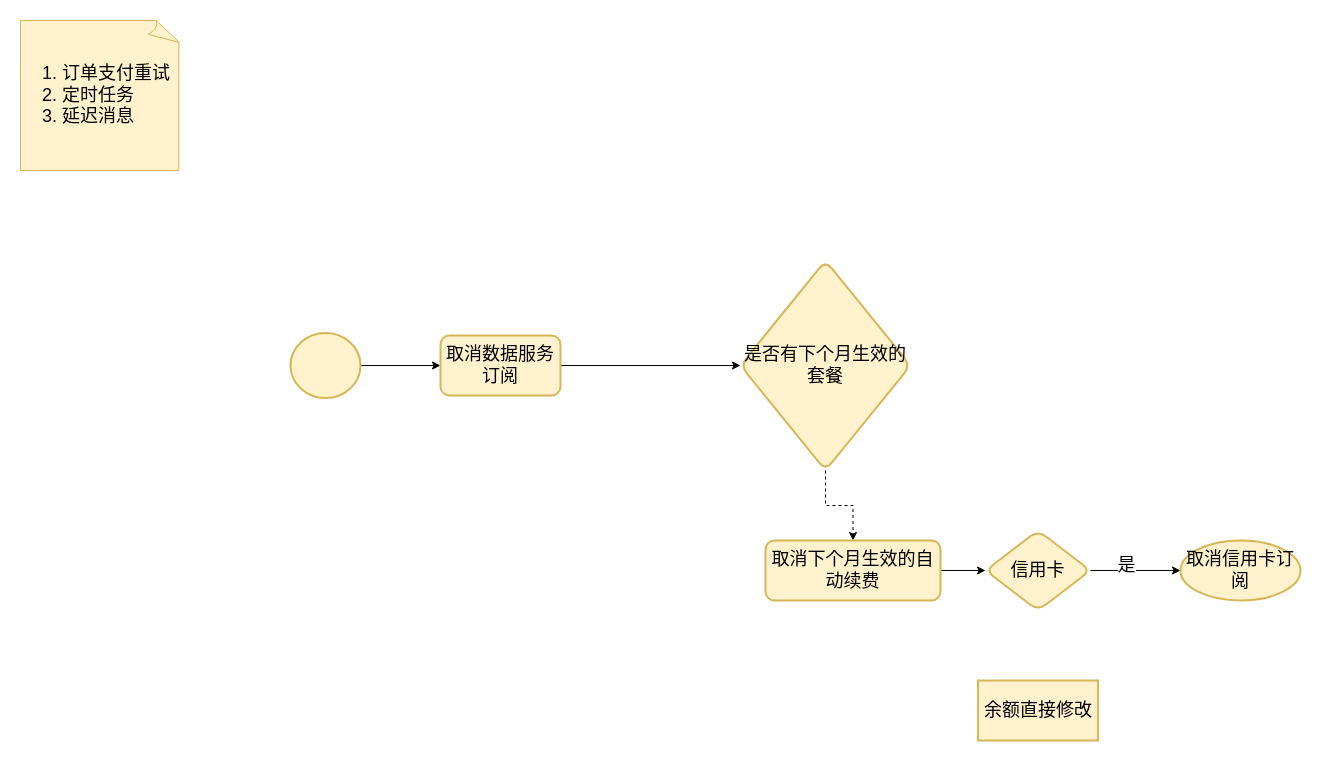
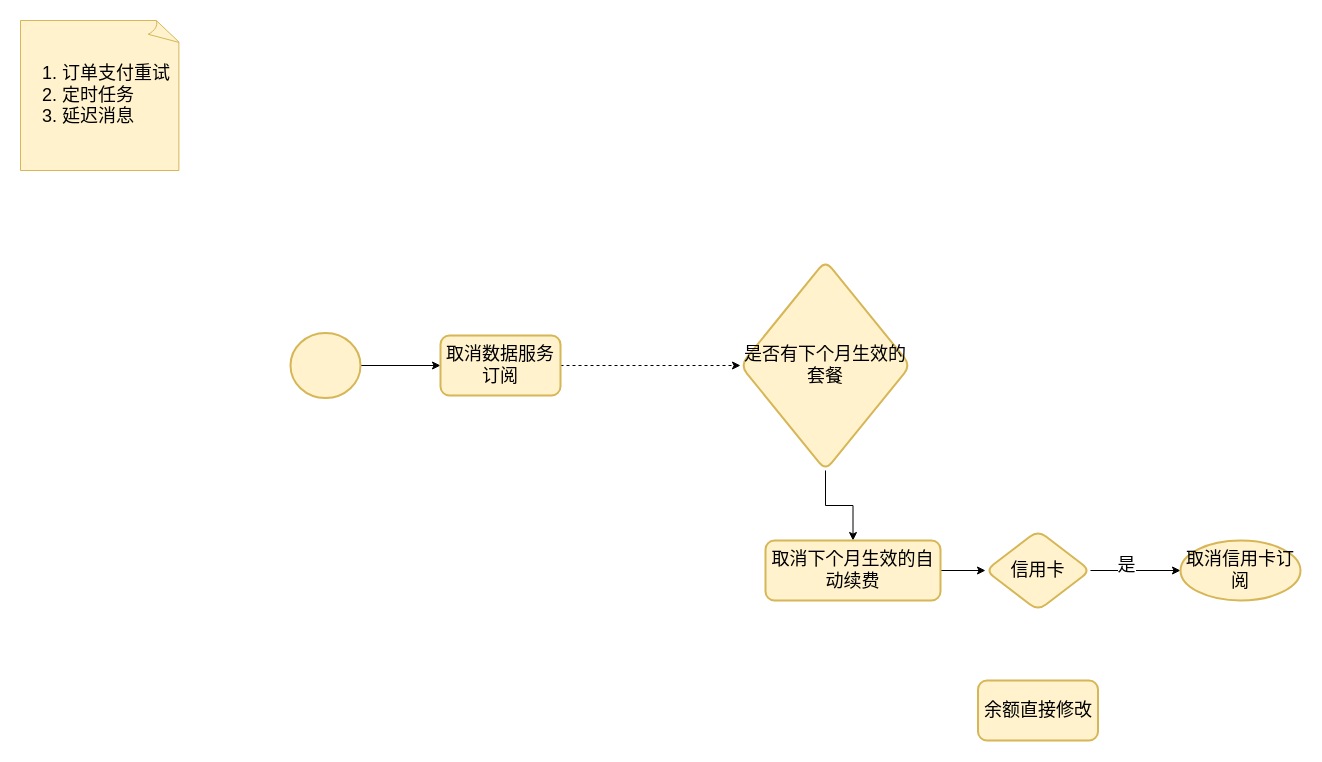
edge "取消数据服务订阅" -> "是否有下个月生效的套餐": style solid -> dashed
edge "是否有下个月生效的套餐" -> "取消下个月生效的自动续费": style dashed -> solid
node "余额直接修改": shape rectangle -> rounded rectangle
